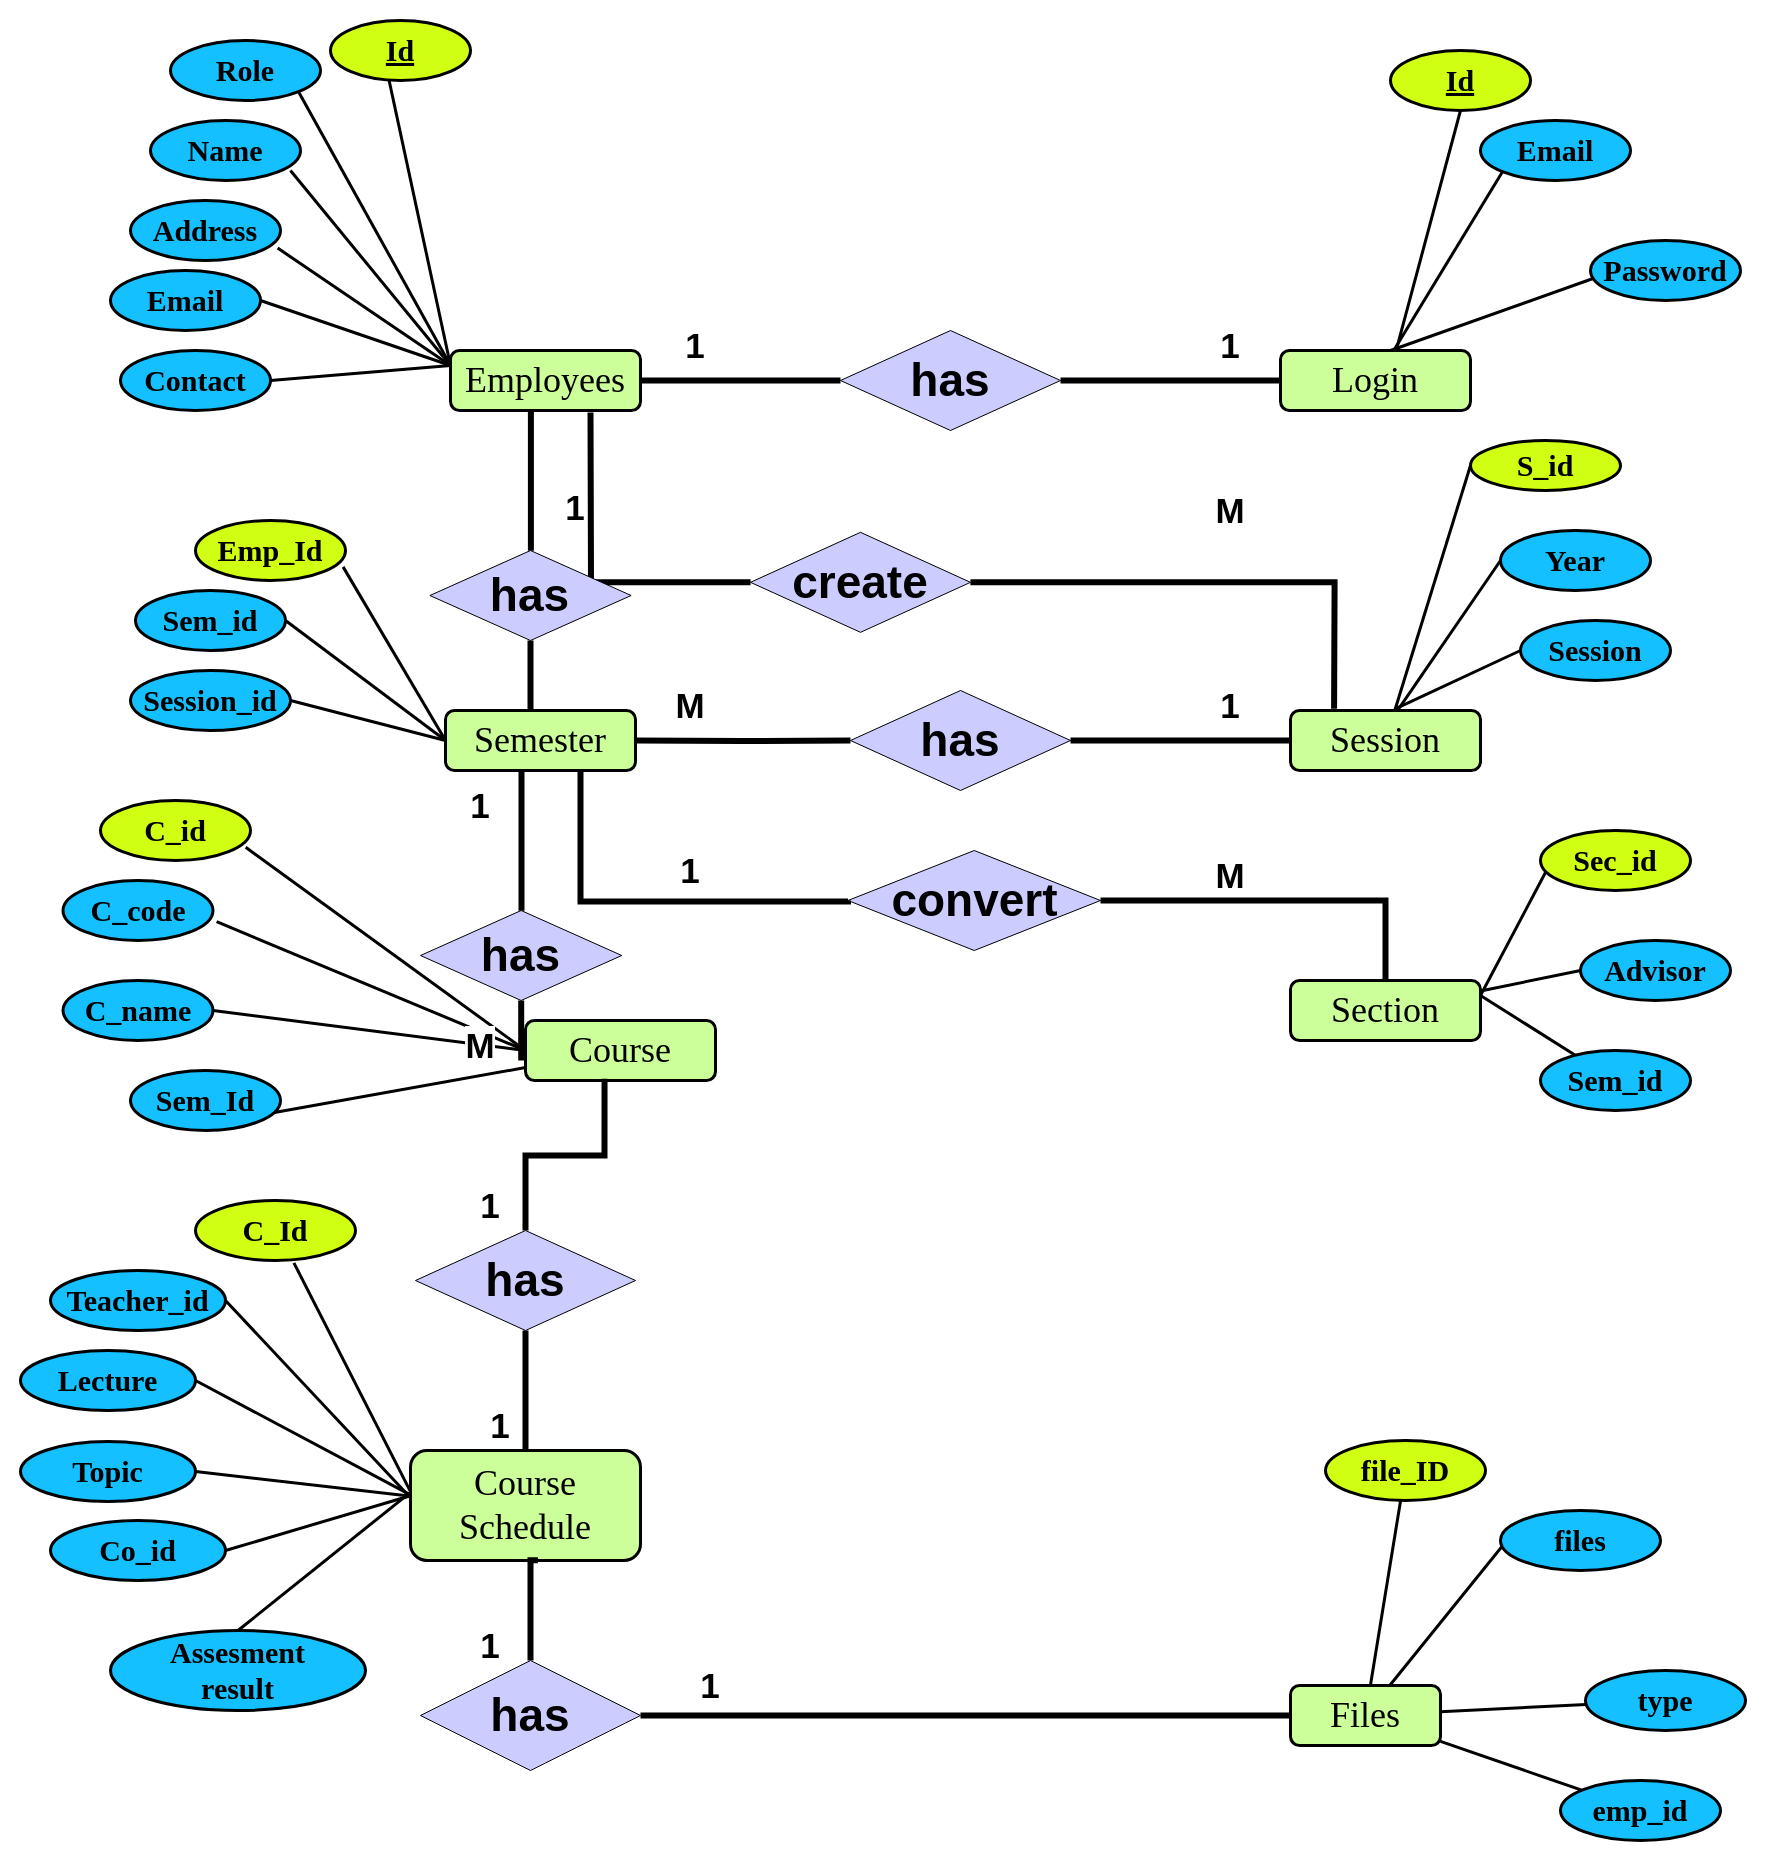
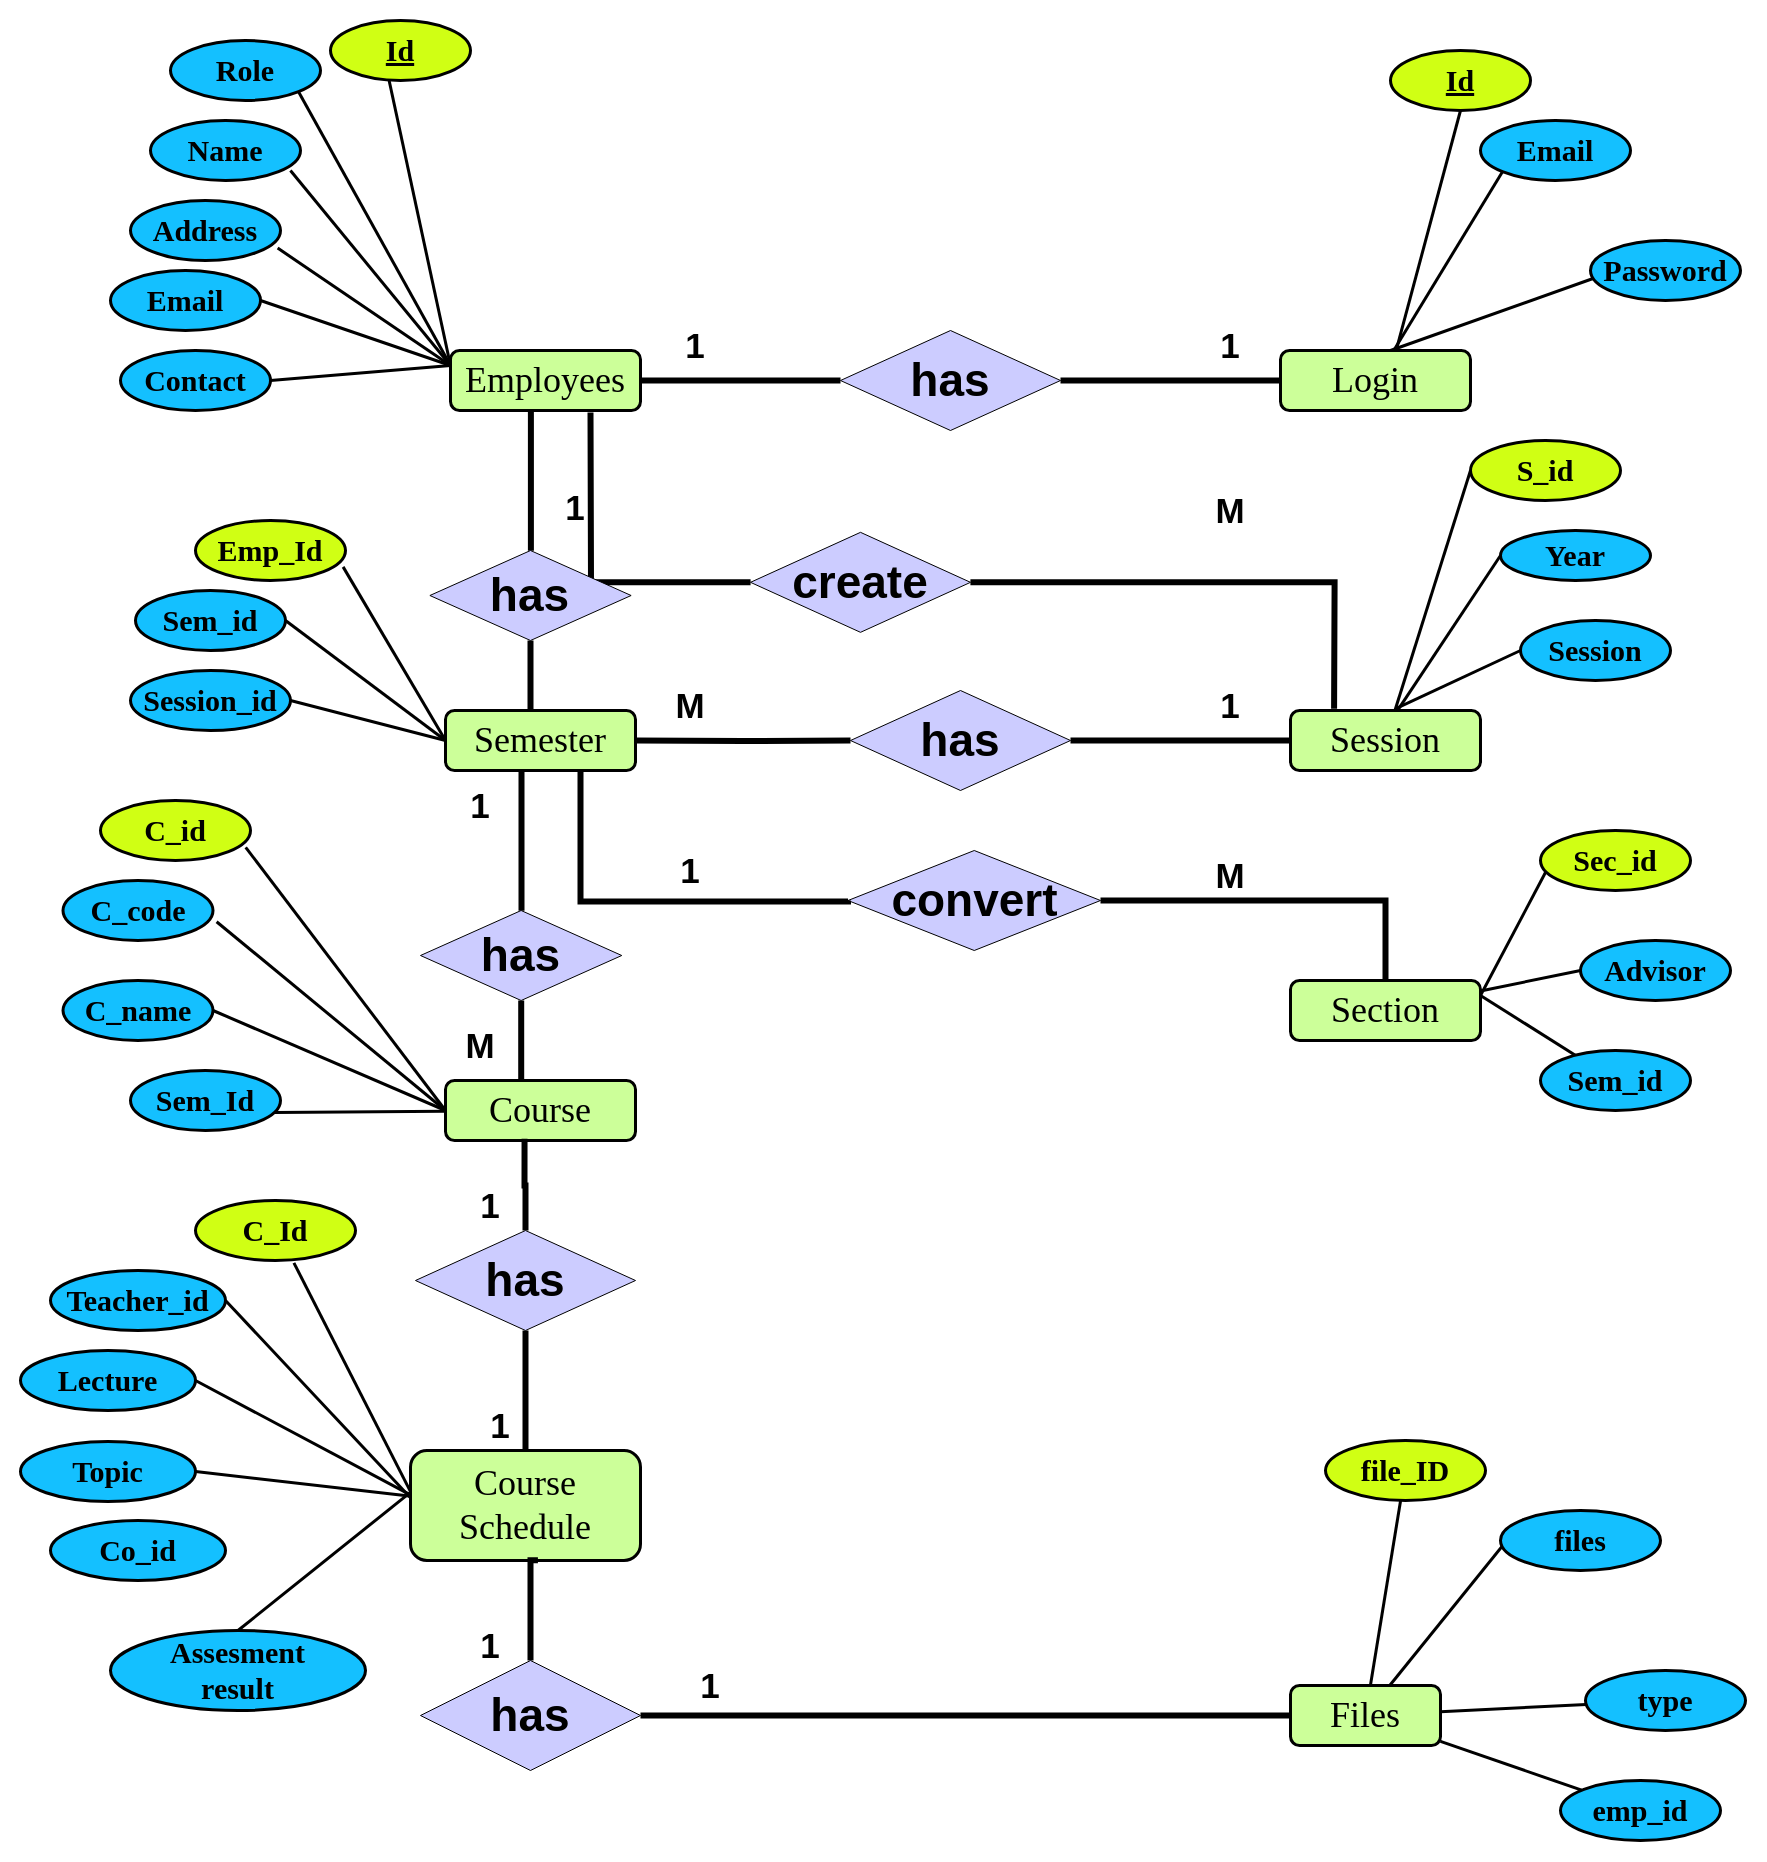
node "S_id": size 150x50 -> 150x60
node "Year": size 150x60 -> 150x50
node "Course": moved (621, 1051) -> (541, 1111)
edge "Course Schedule" -- "Co_id": removed
